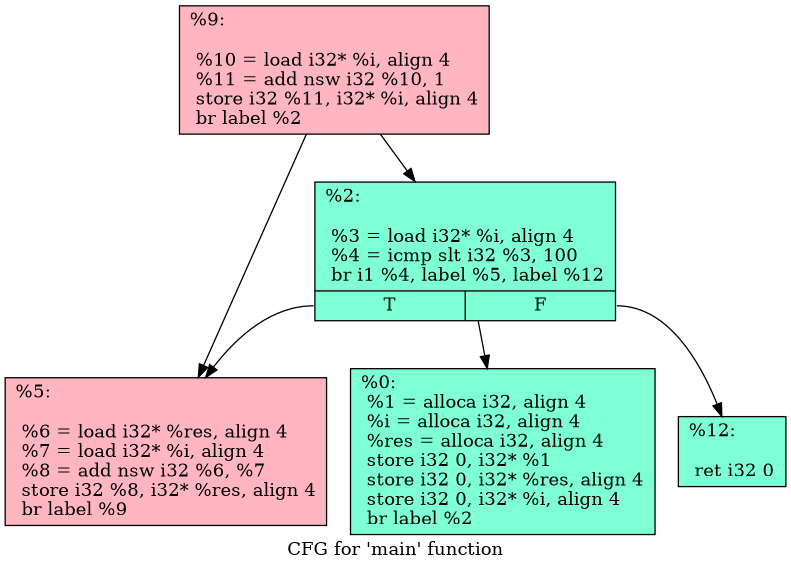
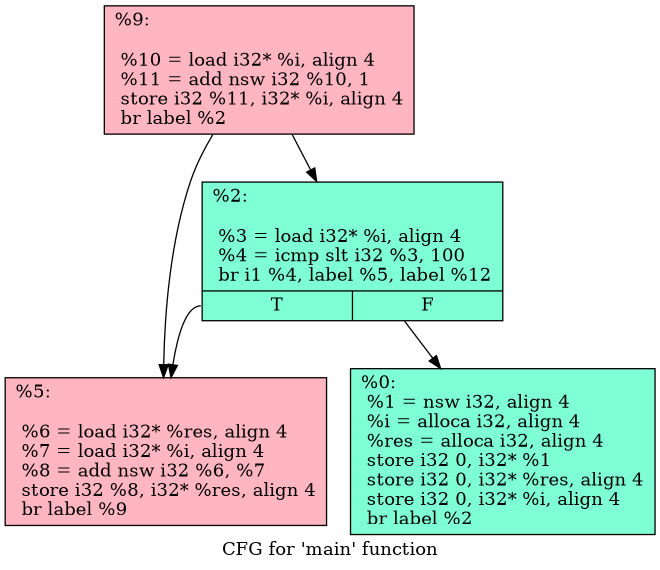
node "%0:": text "%1 = alloca i32, align 4" -> "%1 = nsw i32, align 4"
node "%12:": removed
